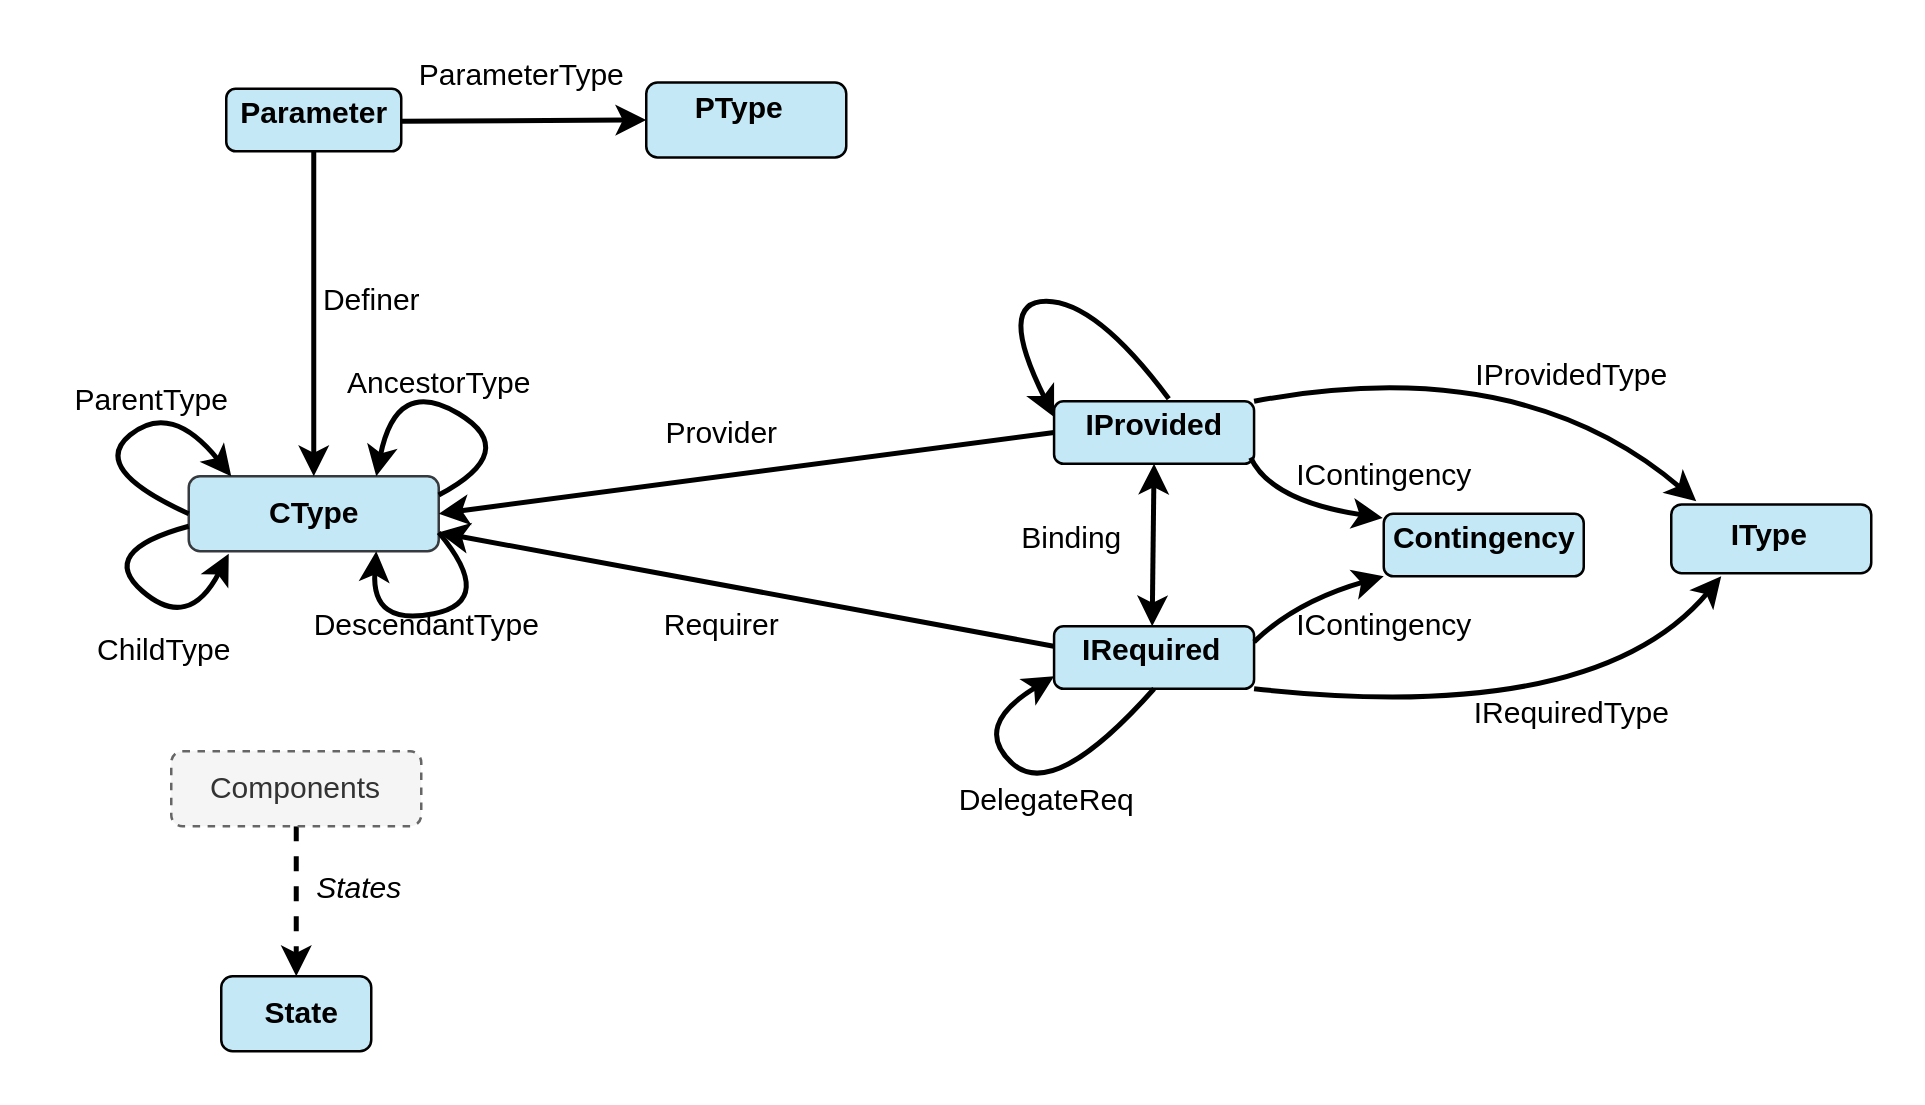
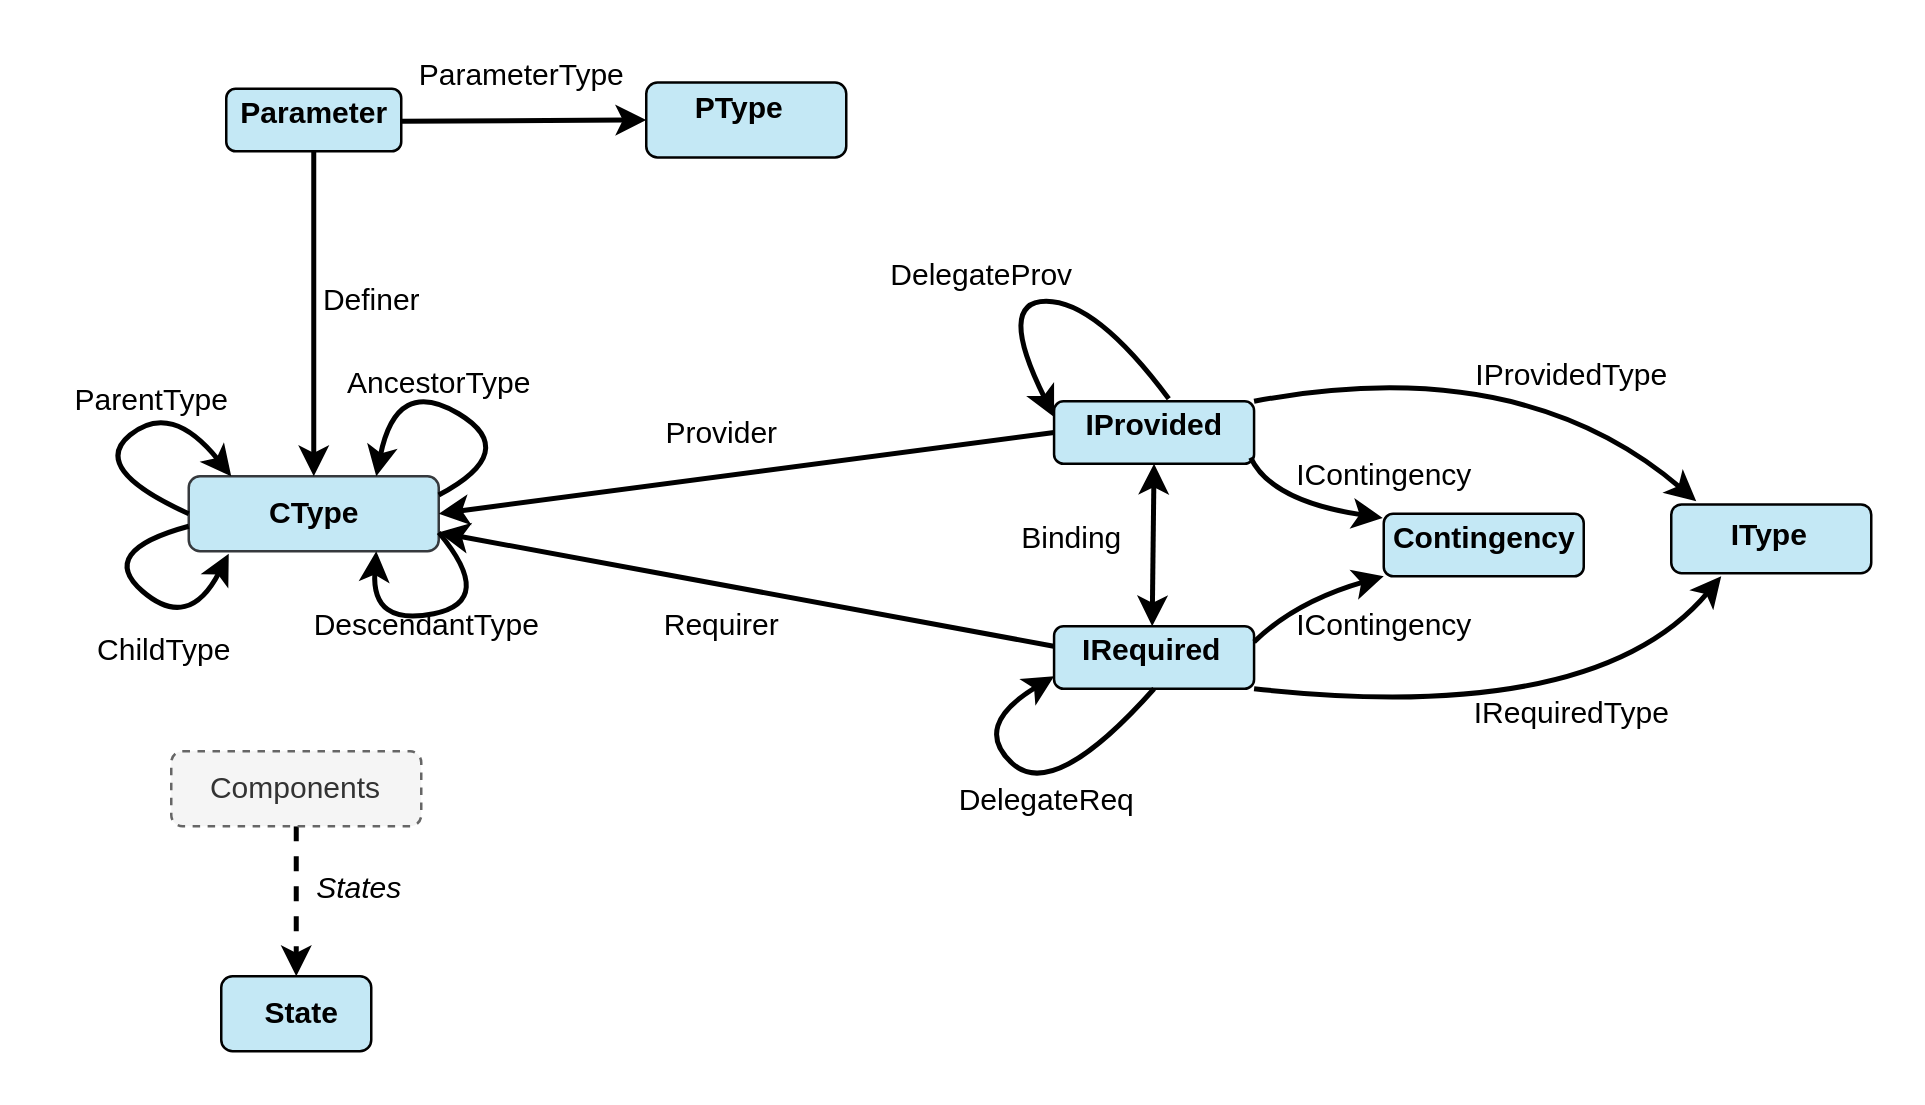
node "DelegateProv": added
